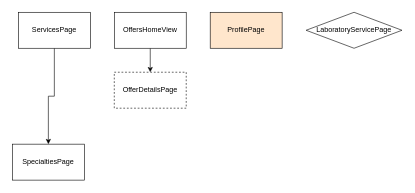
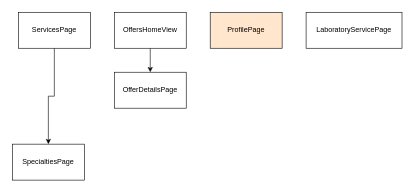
node "LaboratoryServicePage": shape diamond -> rectangle
node "OfferDetailsPage": style dashed -> solid
